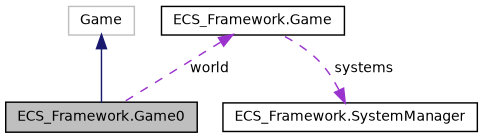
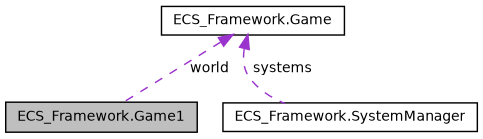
node "Game": removed
edge "ECS_Framework.Game" -> "ECS_Framework.SystemManager": reversed
node "ECS_Framework.Game0": label "ECS_Framework.Game0" -> "ECS_Framework.Game1"
